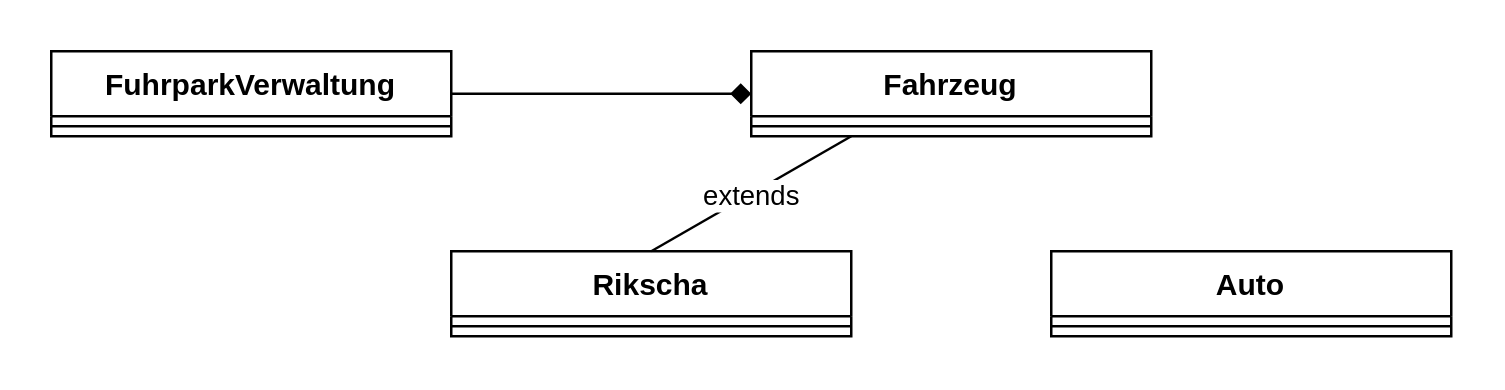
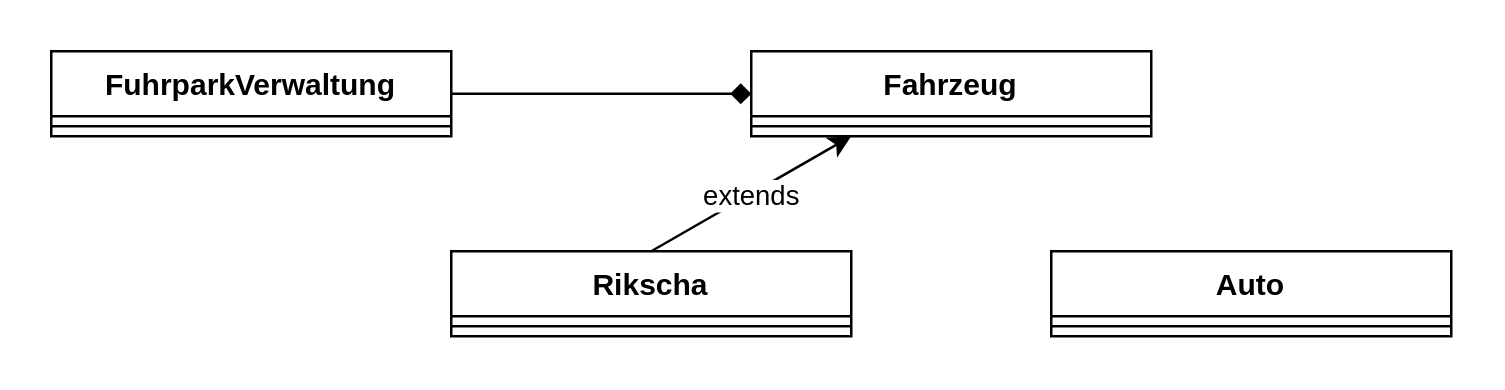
edge "Fahrzeug" -- "Rikscha": arrowhead none -> classic
